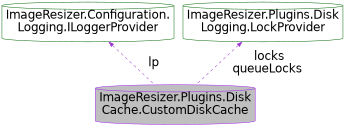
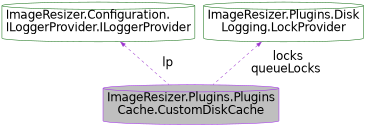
node "ImageResizer.Configuration. Logging.ILoggerProvider": label "ImageResizer.Configuration. Logging.ILoggerProvider" -> "ImageResizer.Configuration. ILoggerProvider.ILoggerProvider"
node "ImageResizer.Plugins.Disk Cache.CustomDiskCache": label "ImageResizer.Plugins.Disk Cache.CustomDiskCache" -> "ImageResizer.Plugins.Plugins Cache.CustomDiskCache"
